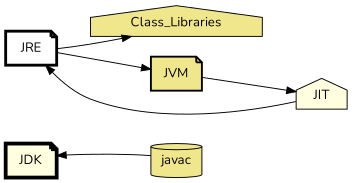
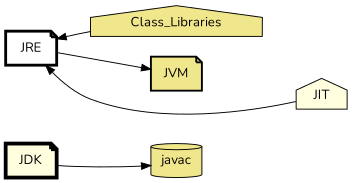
edge "JRE" -> "Class_Libraries": reversed
edge "JVM" -> "JIT": removed
edge "javac" -> "JDK": reversed
